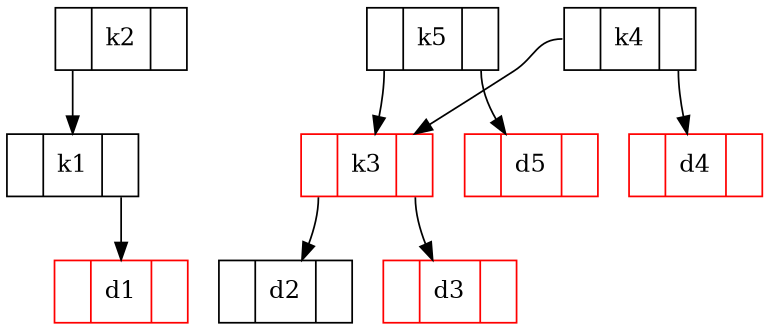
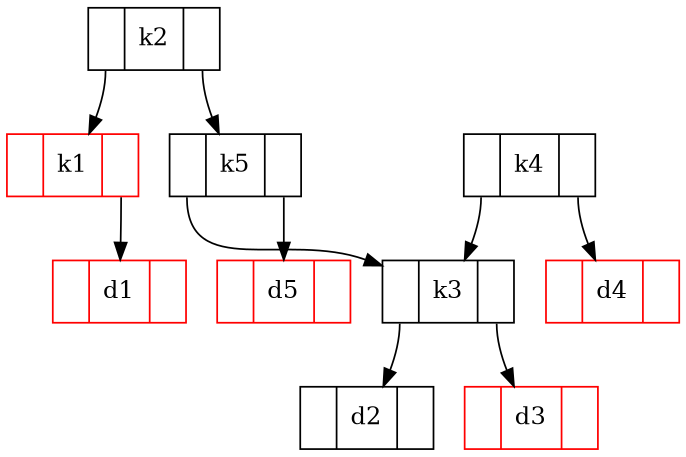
edge "k2" -> "k5": added
node "k1": color black -> Red
node "k3": color Red -> black
